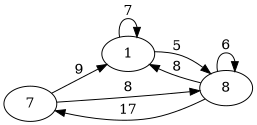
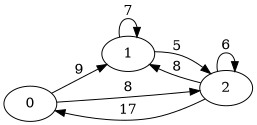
node "8": label "8" -> "2"
node "7": label "7" -> "0"
